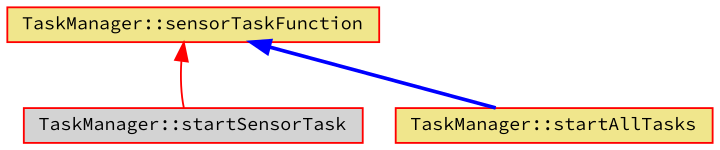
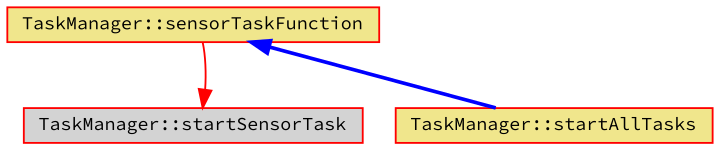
edge "TaskManager::startSensorTask" -> "TaskManager::sensorTaskFunction": reversed
